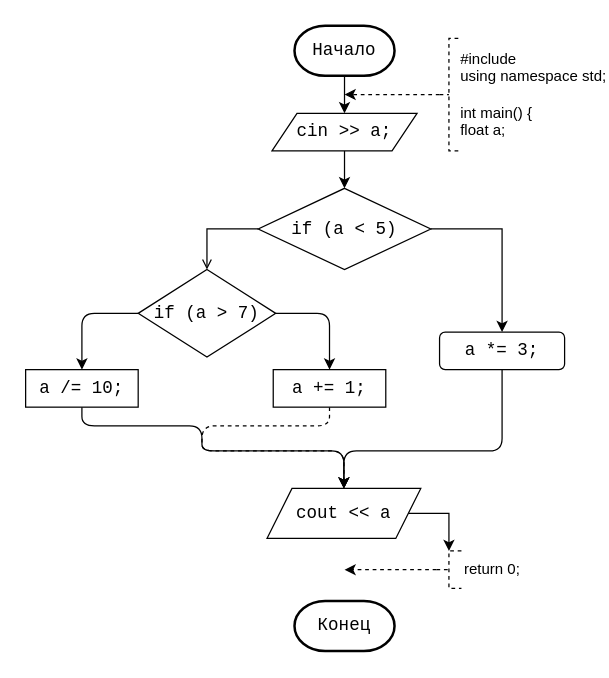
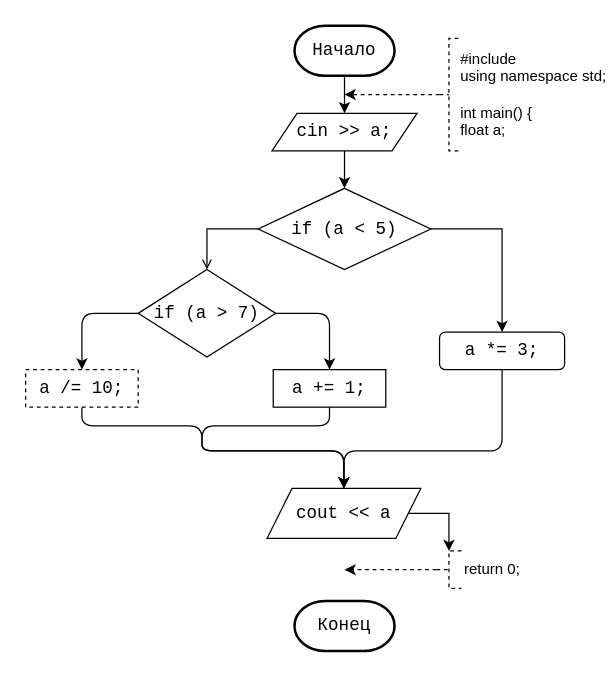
node "a /= 10;": style solid -> dashed
edge "a += 1;" -> "cout << a": style dashed -> solid
